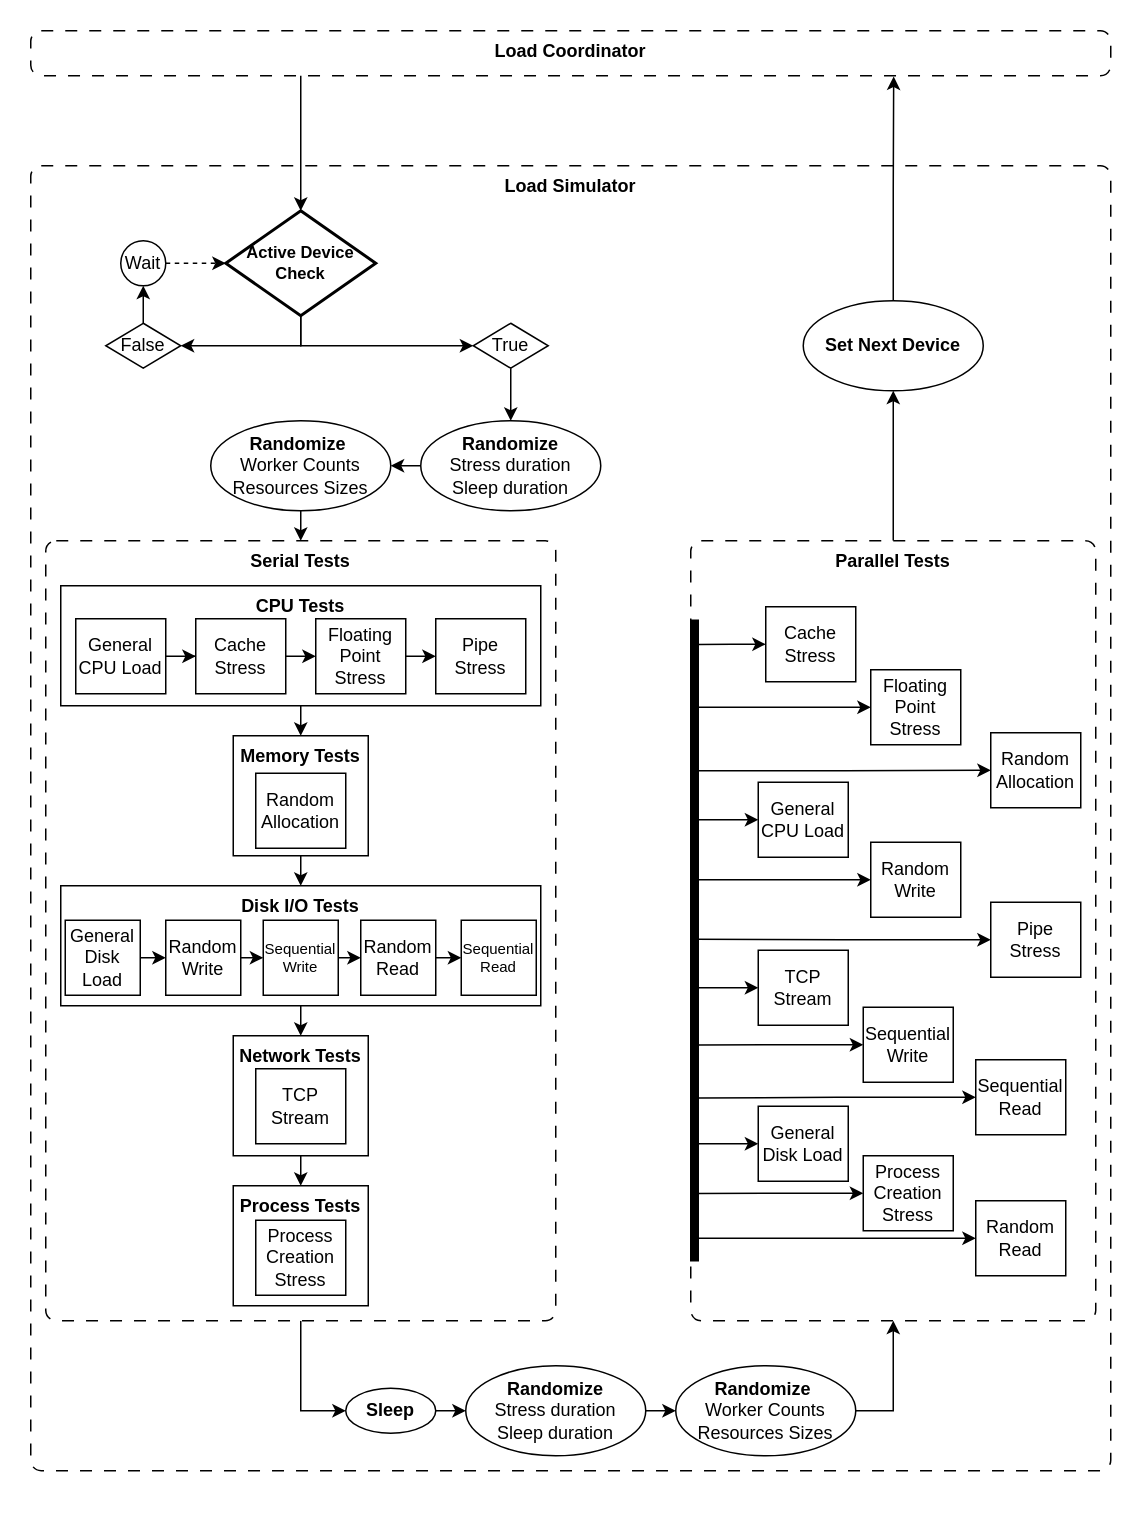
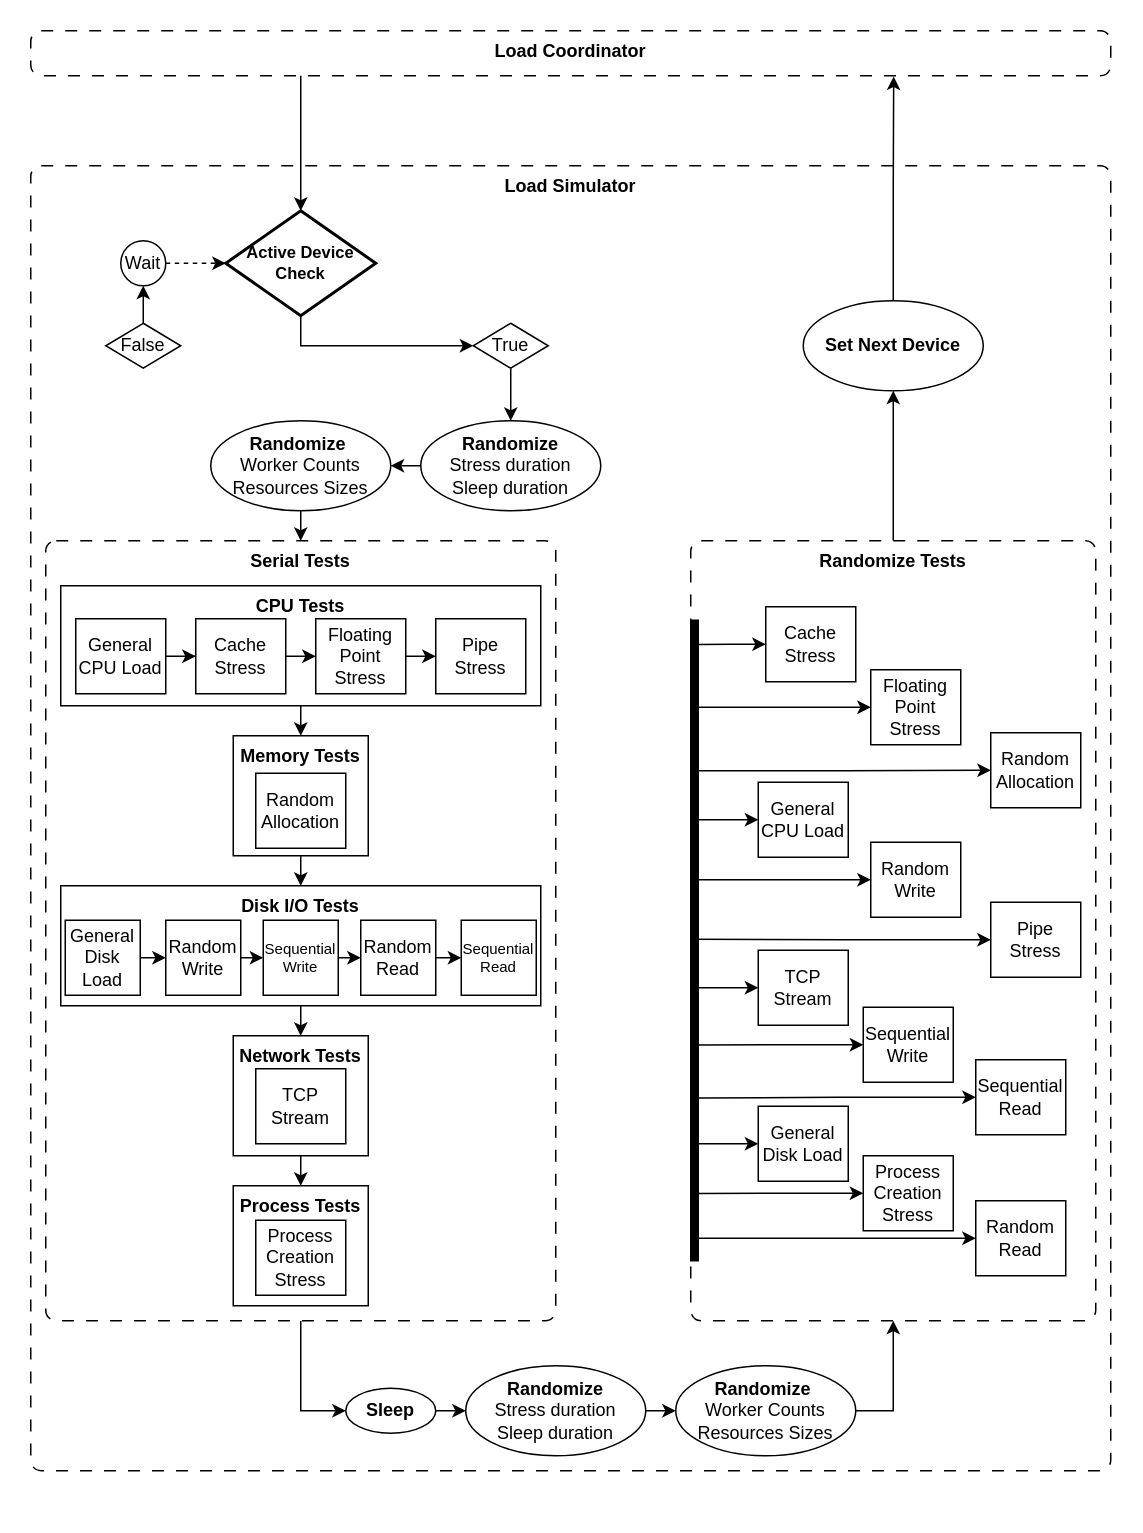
edge "Active Device Check" -> "False": removed
node "Parallel Tests": label "Parallel Tests" -> "Randomize Tests"
